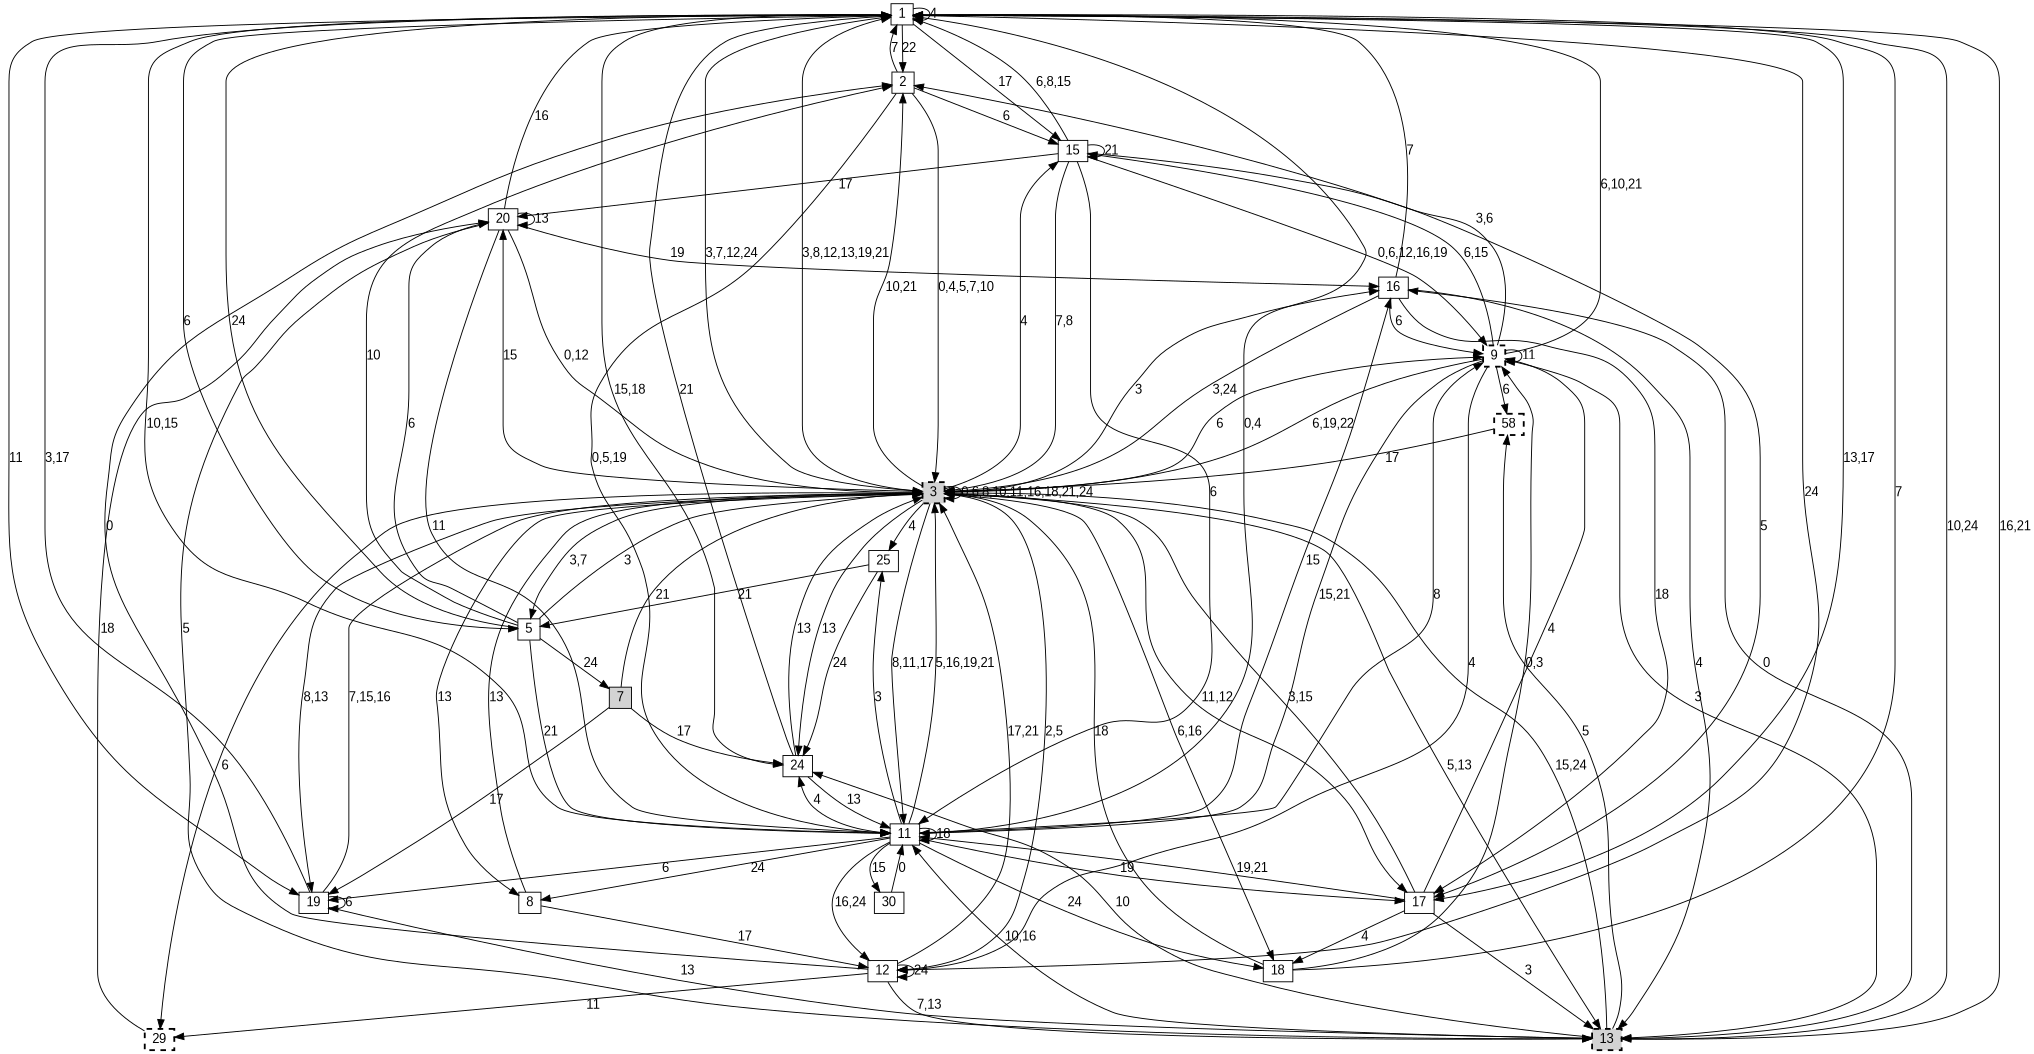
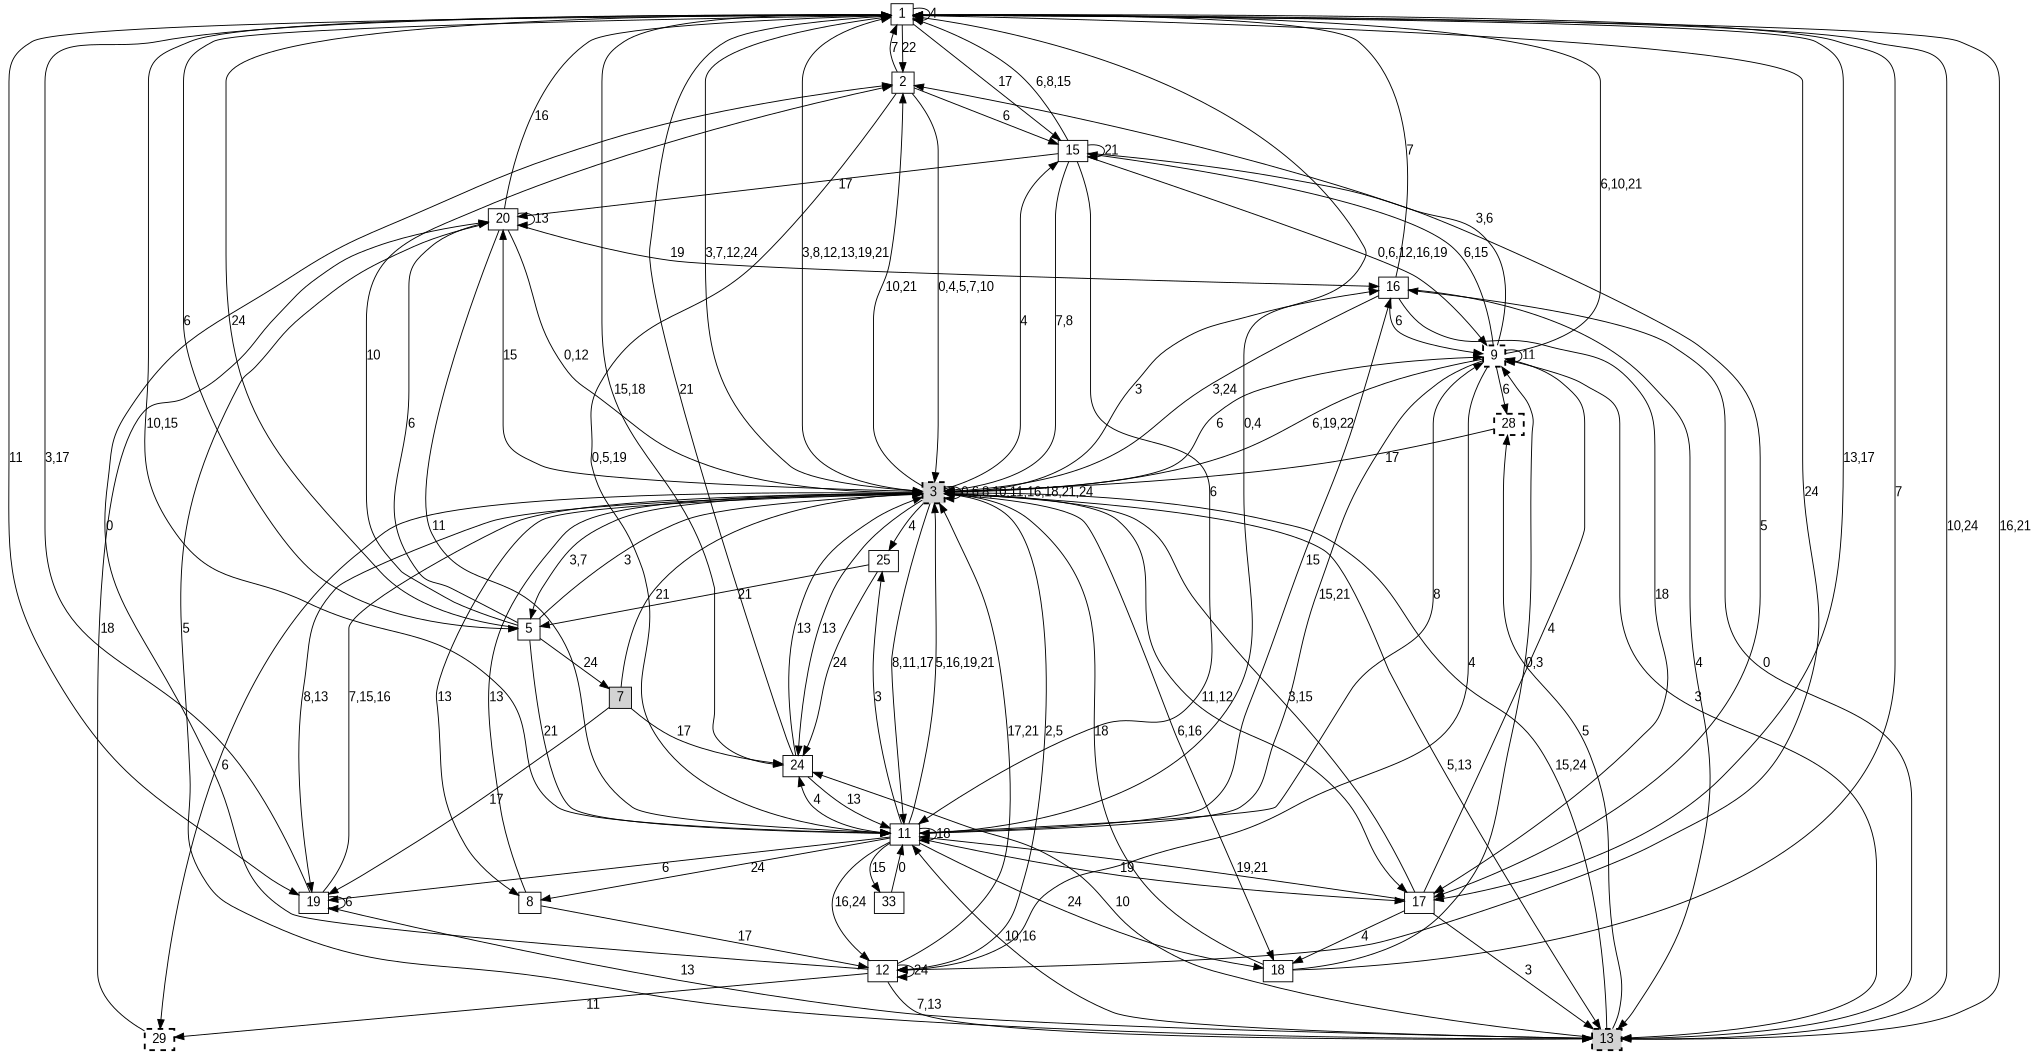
node "58": label "58" -> "28"
node "30": label "30" -> "33"
